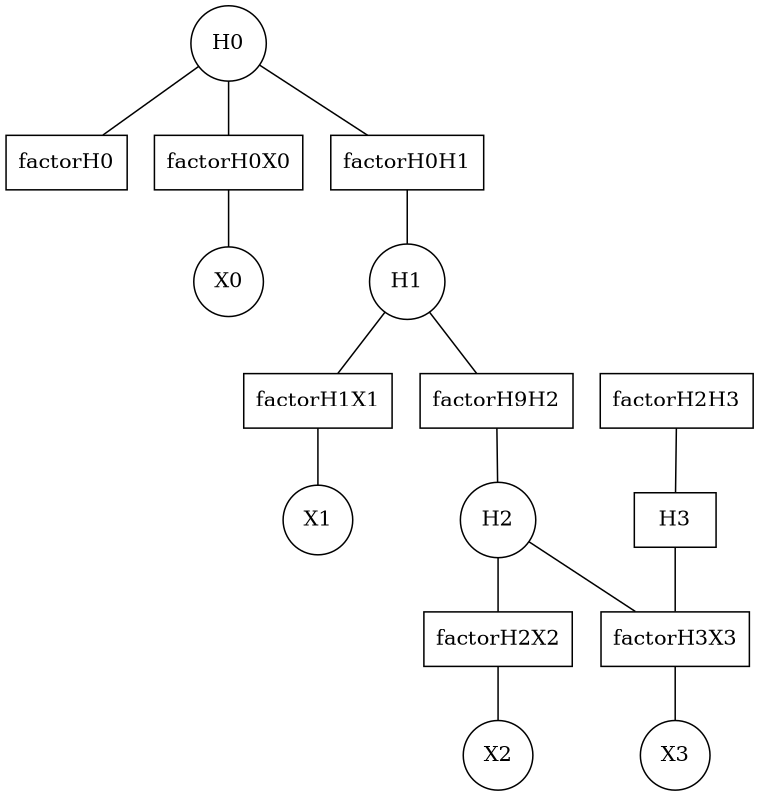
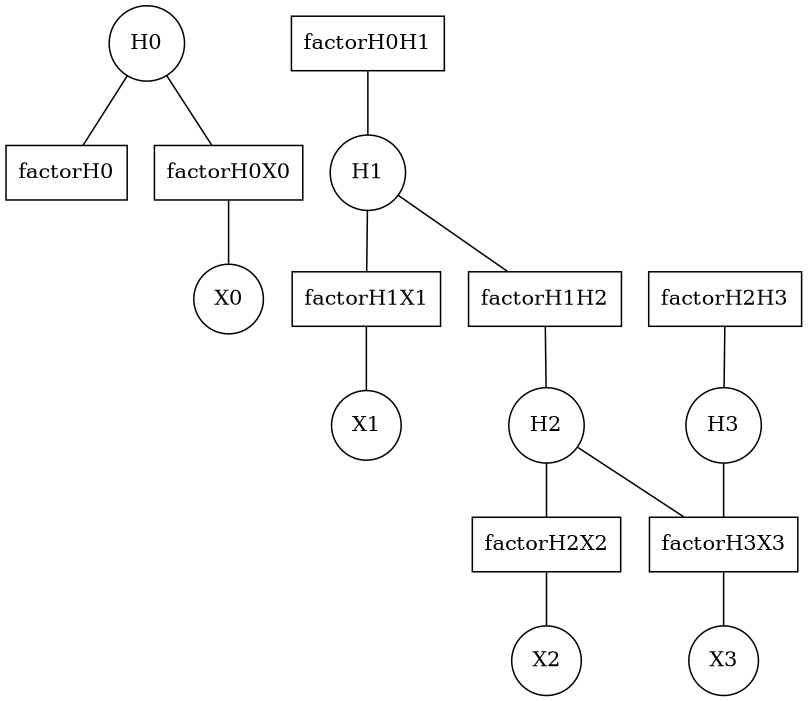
edge "H0" -- "factorH0H1": removed
node "factorH9H2": label "factorH9H2" -> "factorH1H2"
node "H3": shape box -> circle
